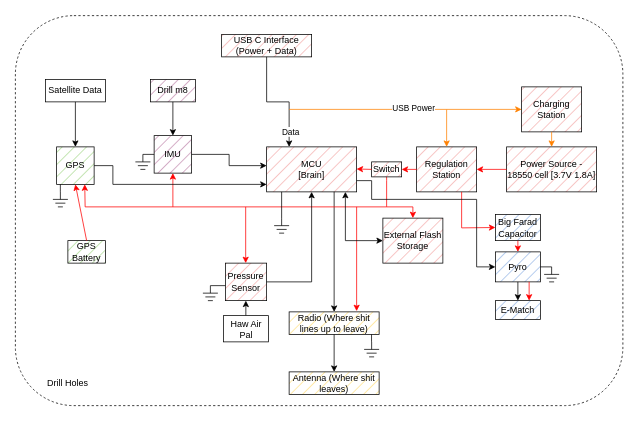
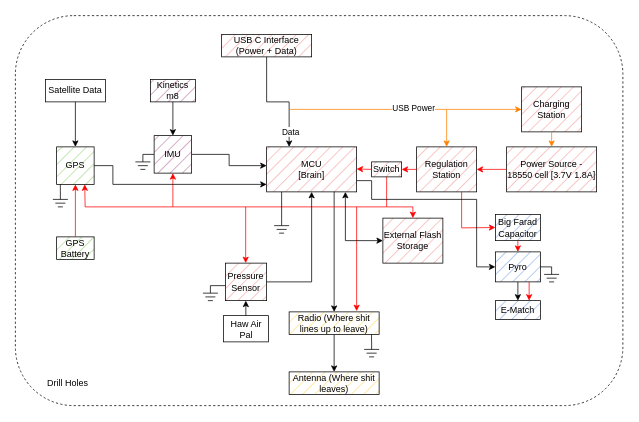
node "Drill m8": label "Drill m8" -> "Kinetics m8"
node "GPS Battery": moved (87, 252) -> (75, 248)
